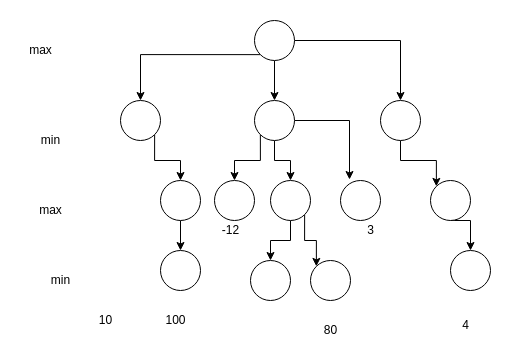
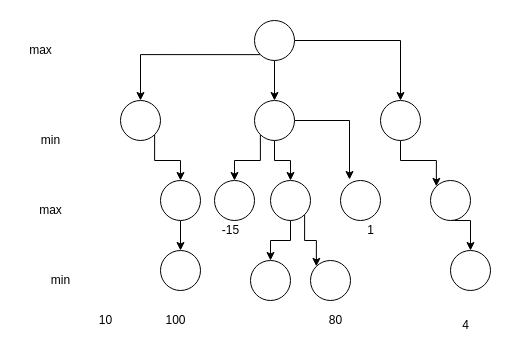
node "-12": label "-12" -> "-15"
node "3": label "3" -> "1"
node "80": moved (331, 331) -> (336, 321)
